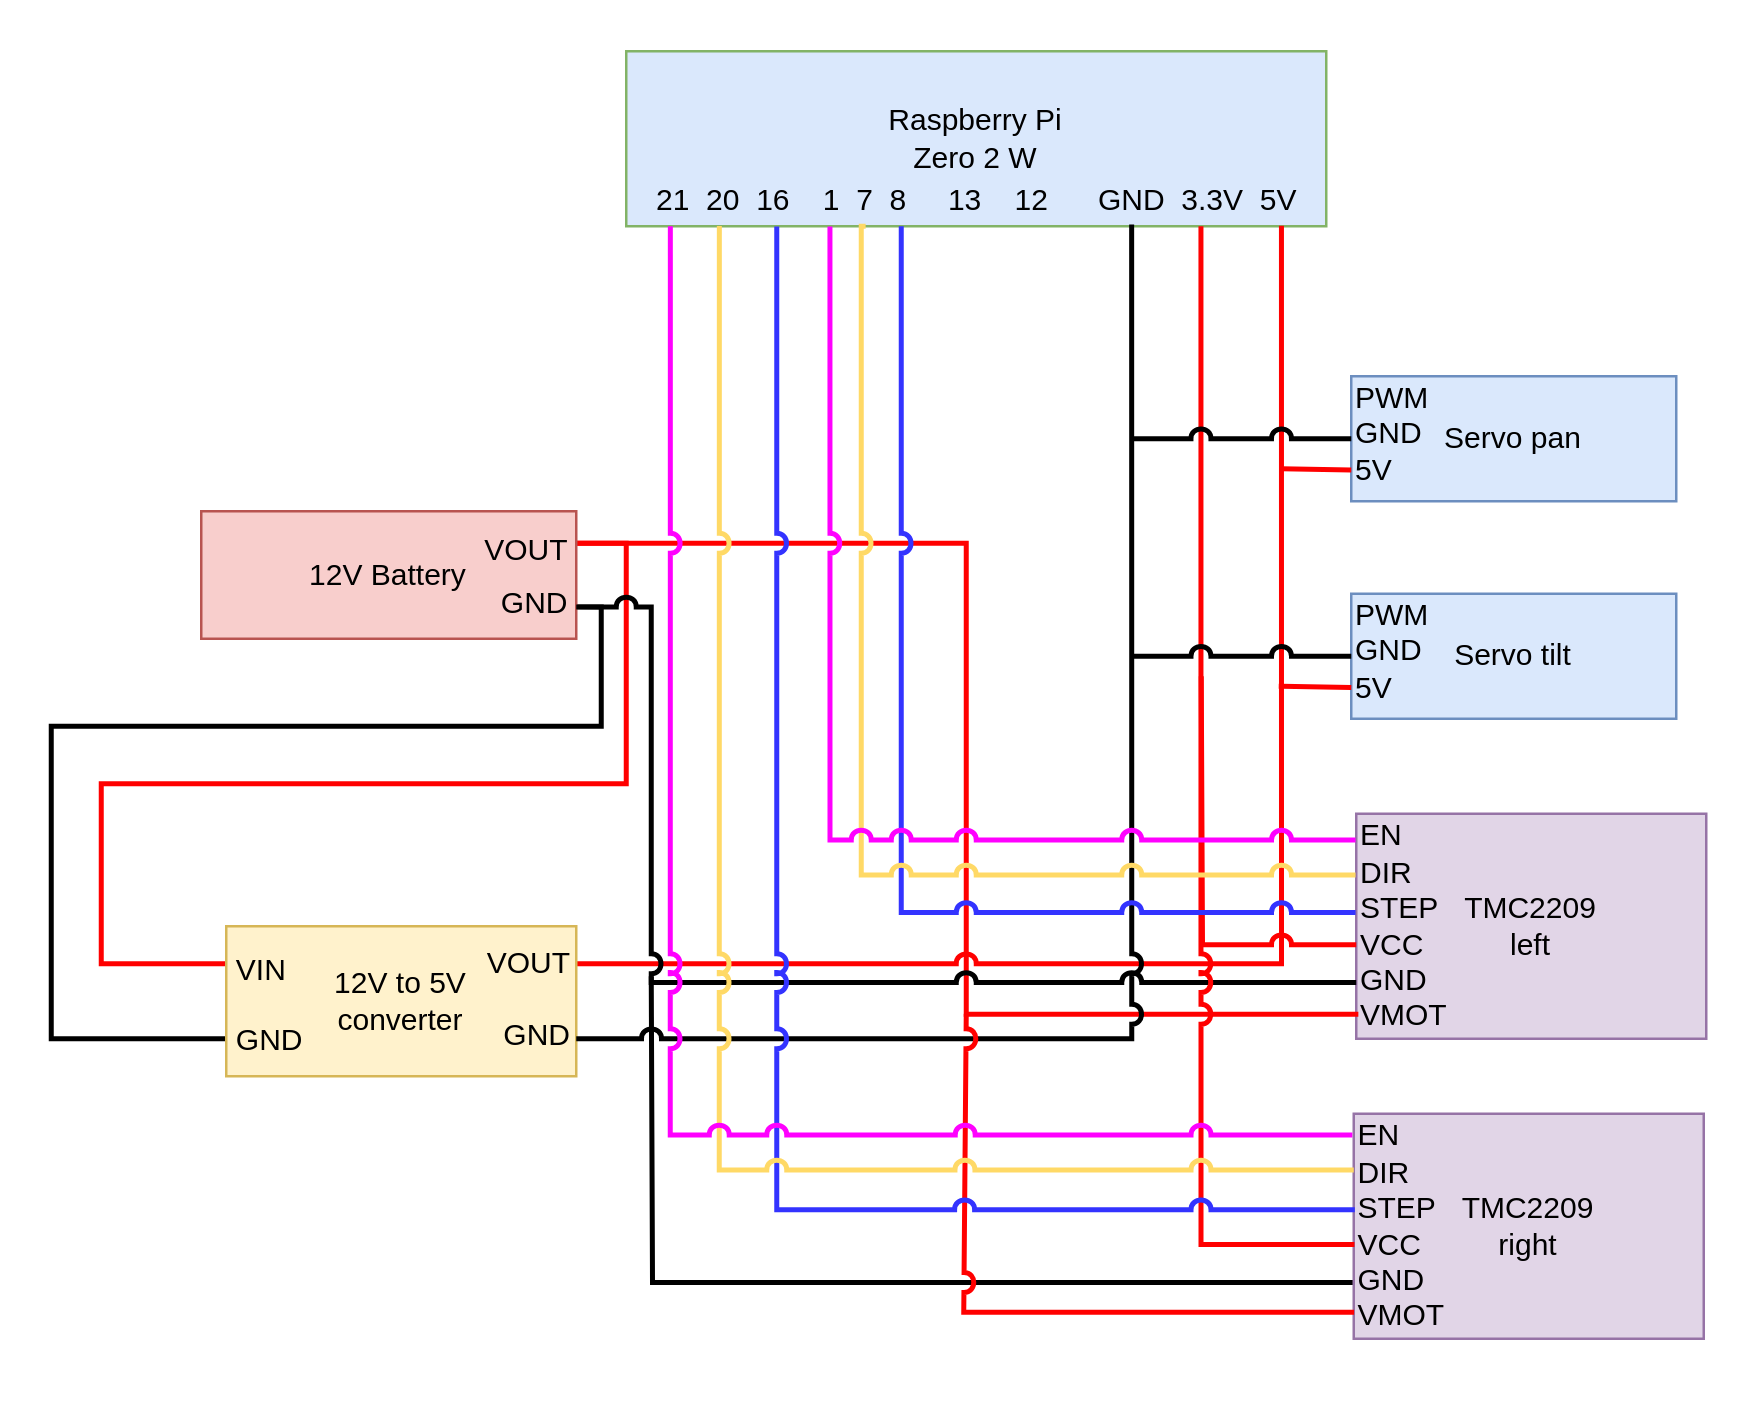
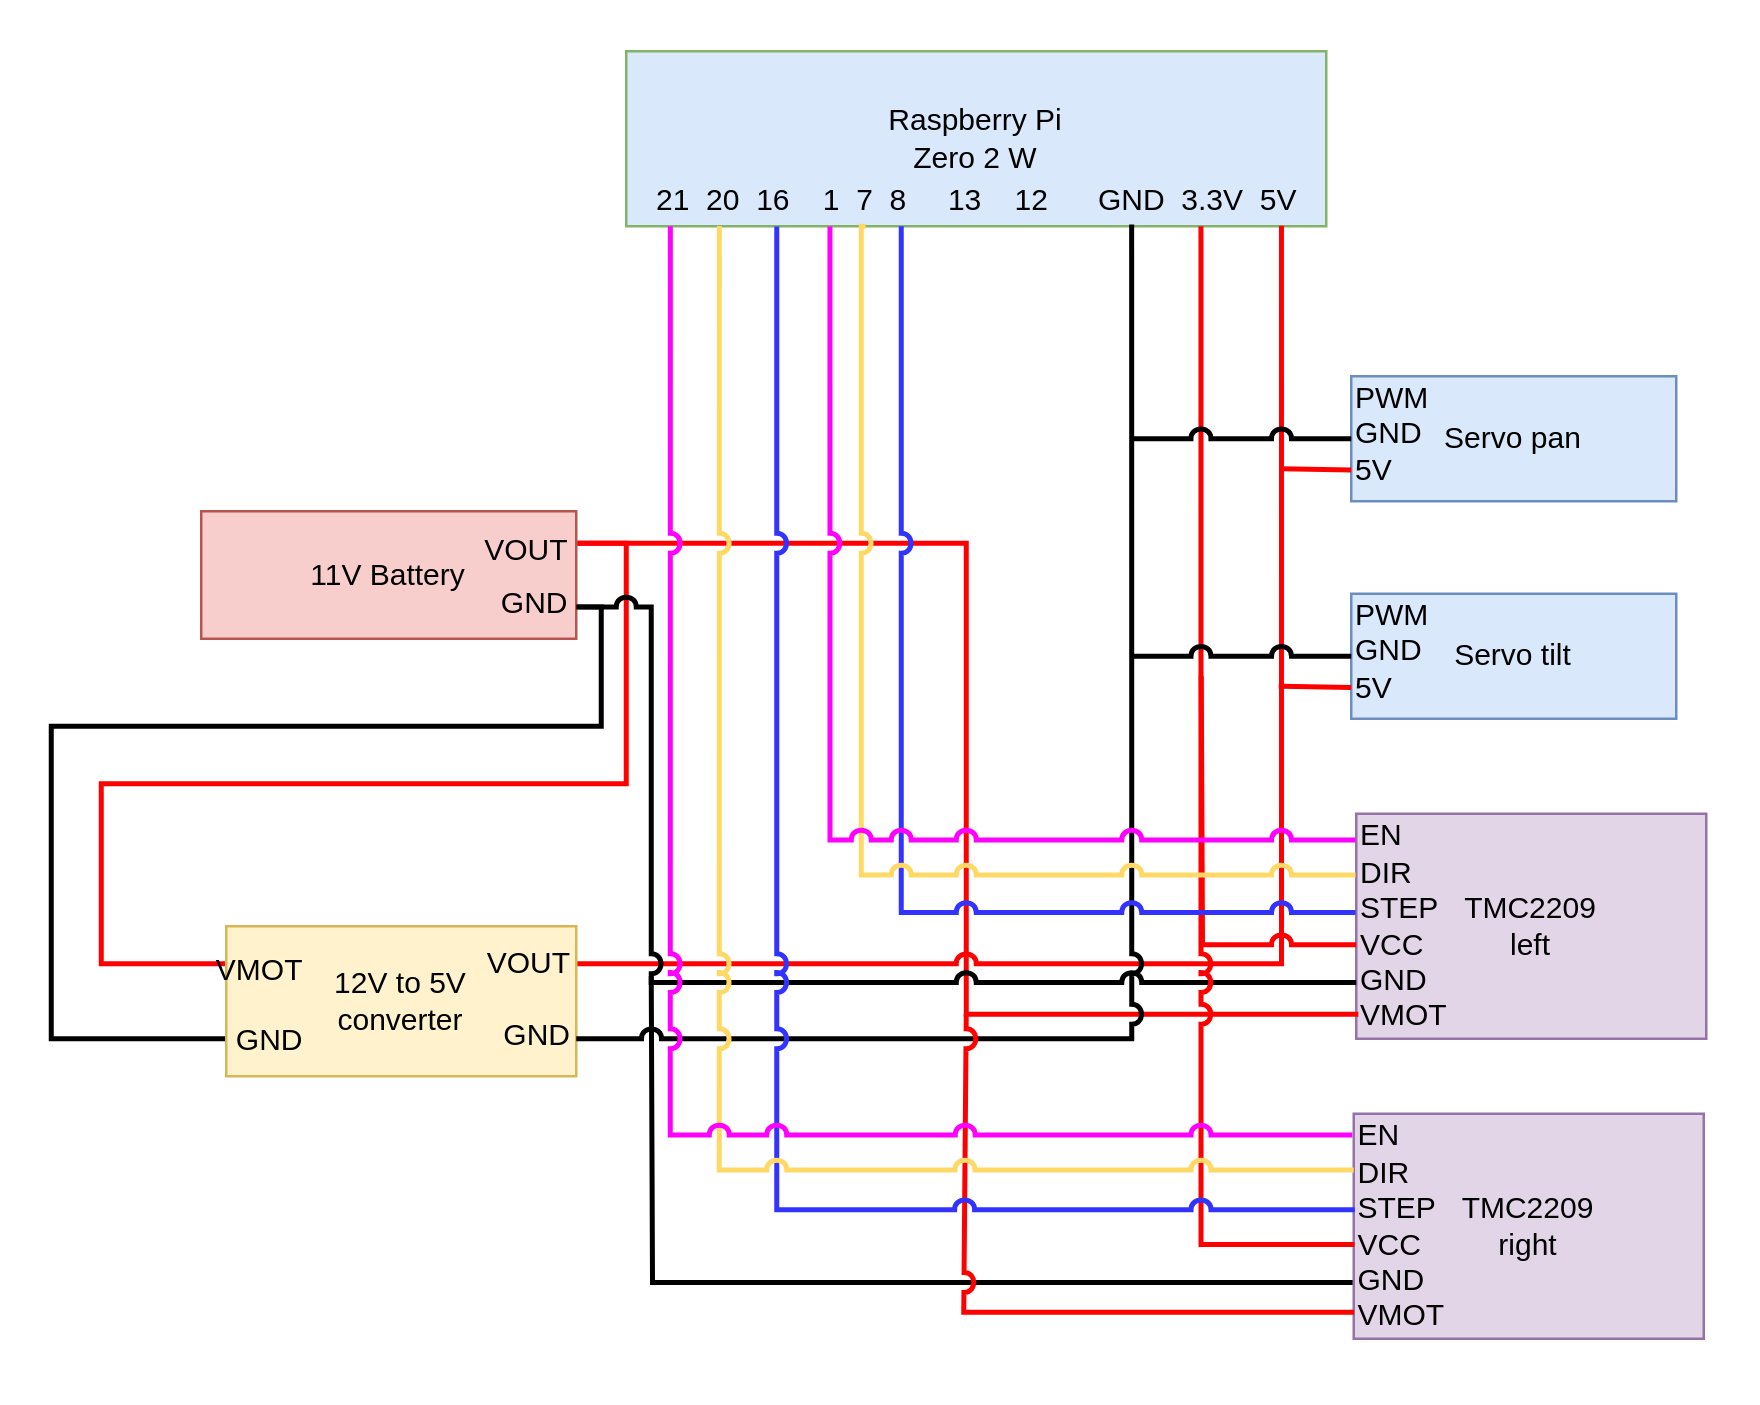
node "12V Battery": label "12V Battery" -> "11V Battery"
node "VIN GND": label "VIN GND" -> "VMOT GND"
